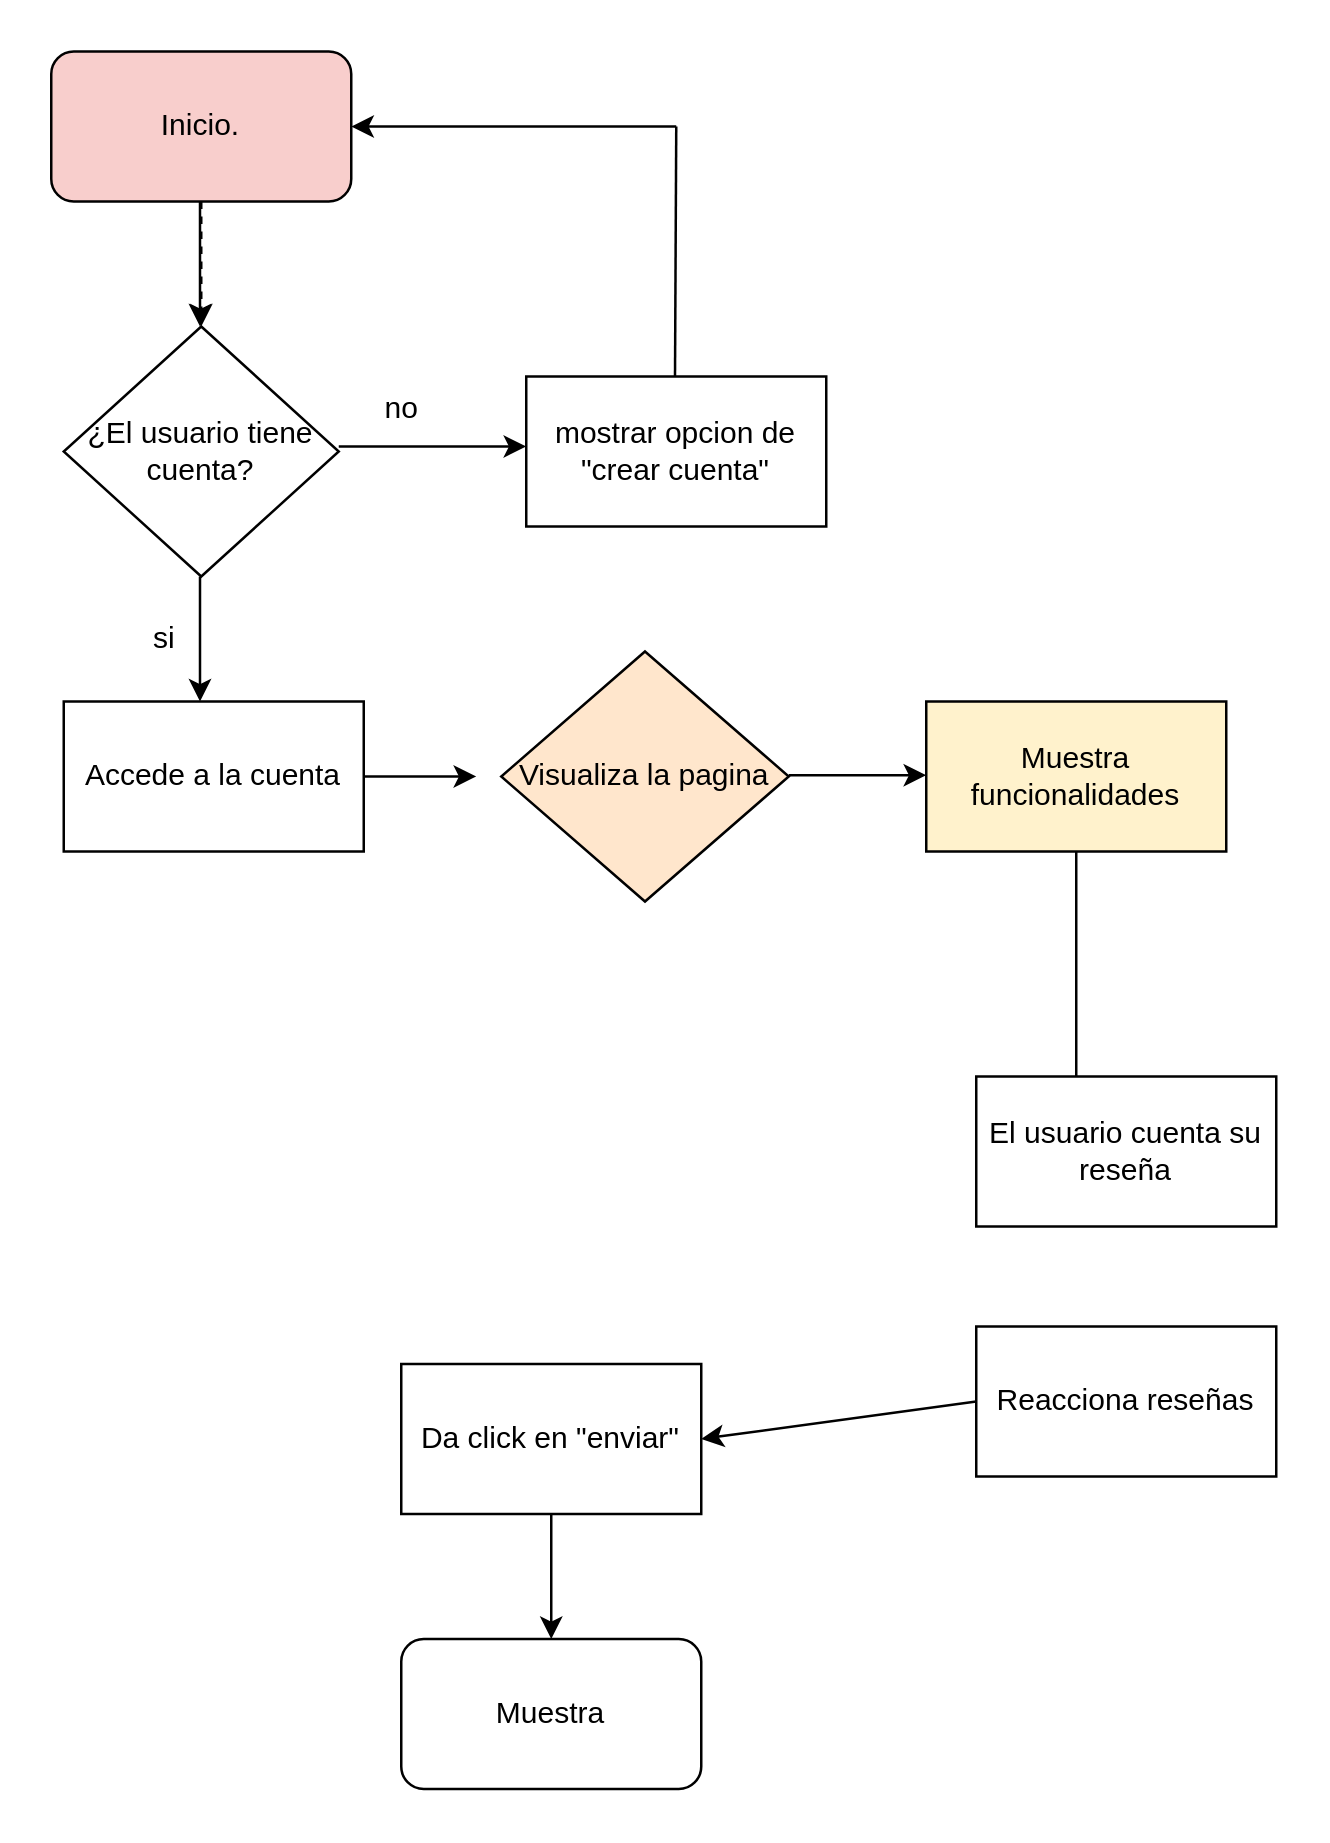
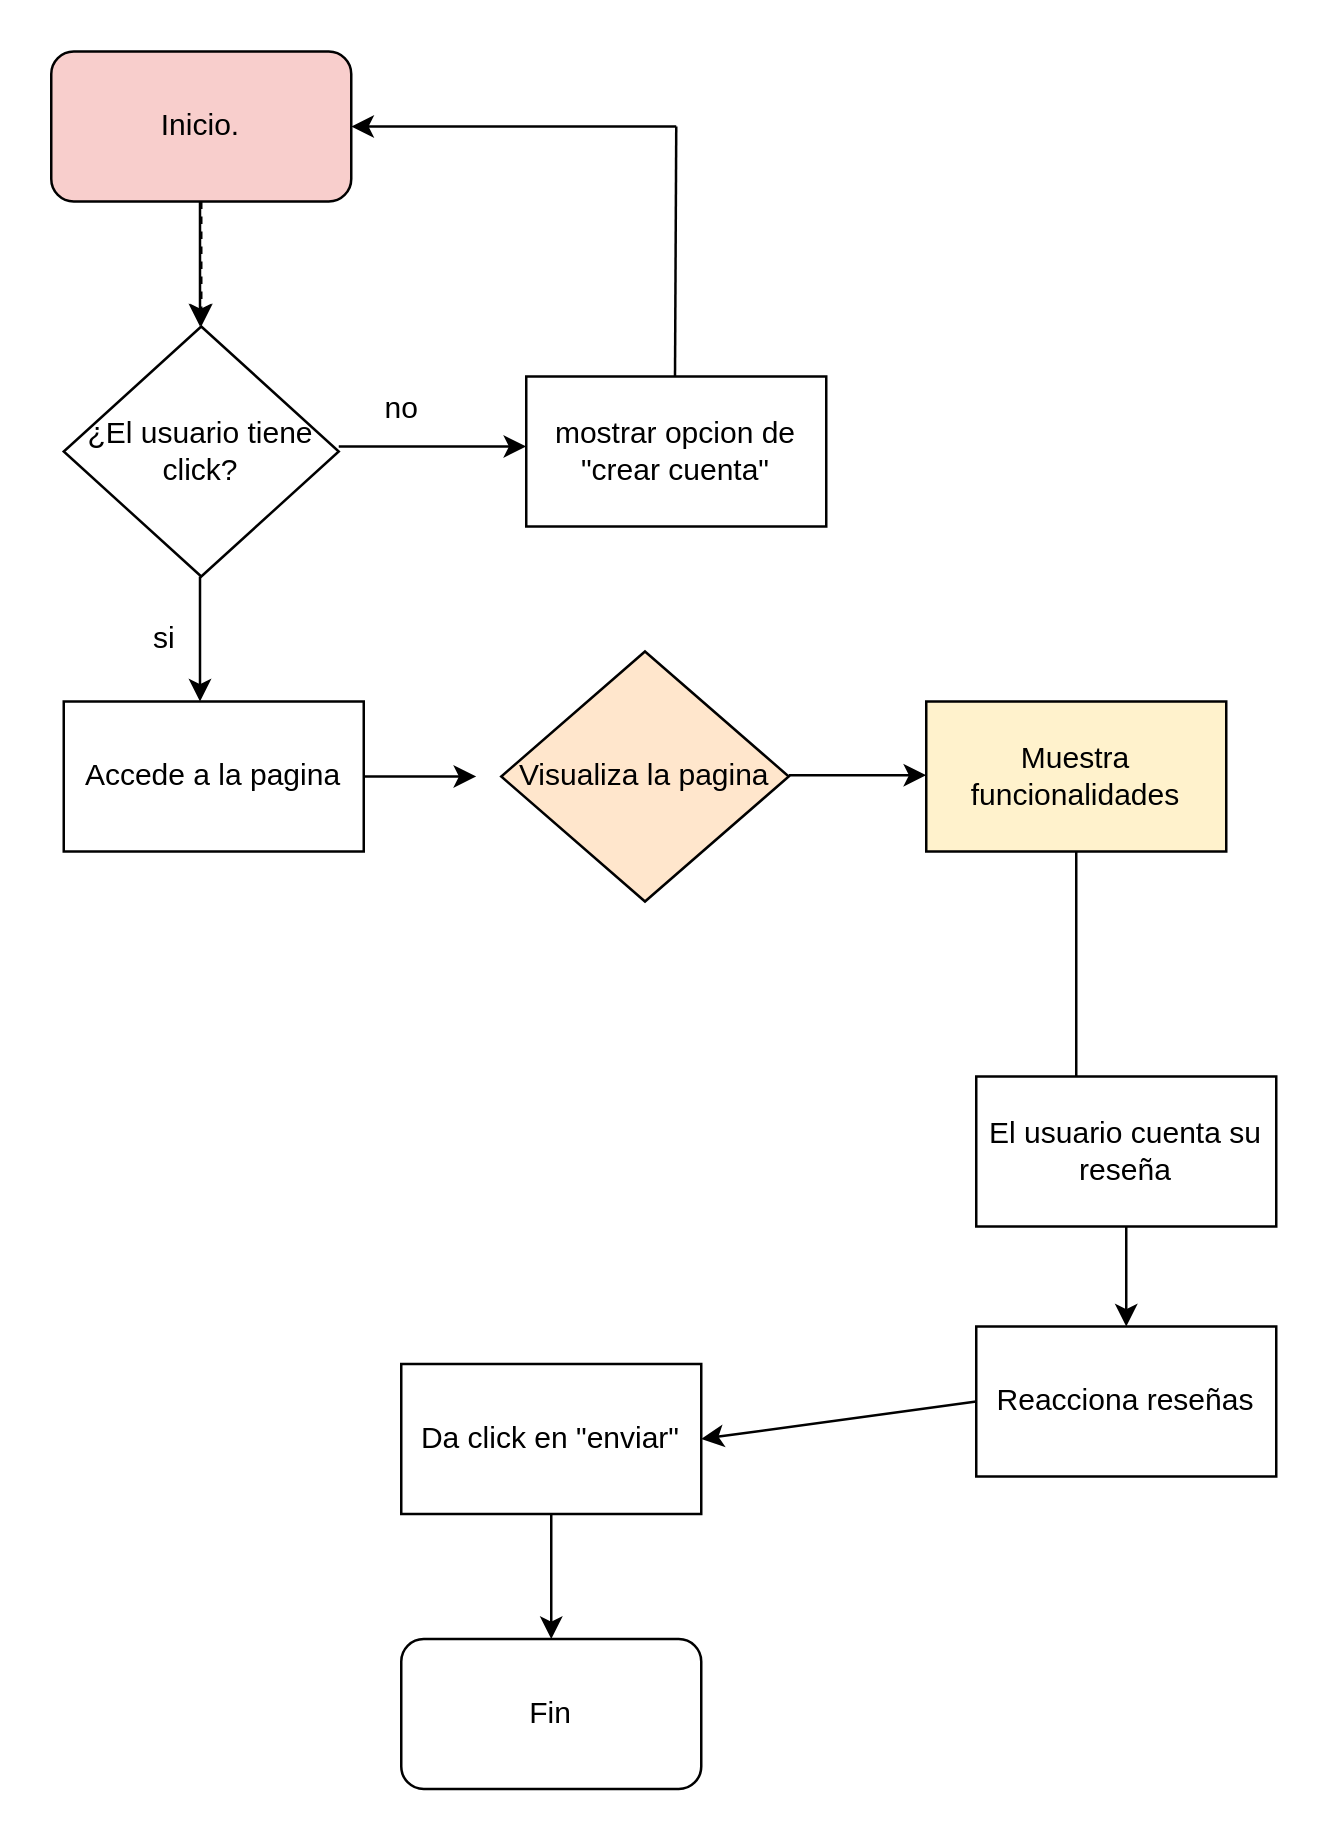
node "¿El usuario tiene cuenta?": label "¿El usuario tiene cuenta?" -> "¿El usuario tiene click?"
node "Accede a la cuenta": label "Accede a la cuenta" -> "Accede a la pagina"
edge "El usuario cuenta su reseña" -> "Reacciona reseñas": added
node "Muestra": label "Muestra" -> "Fin"
